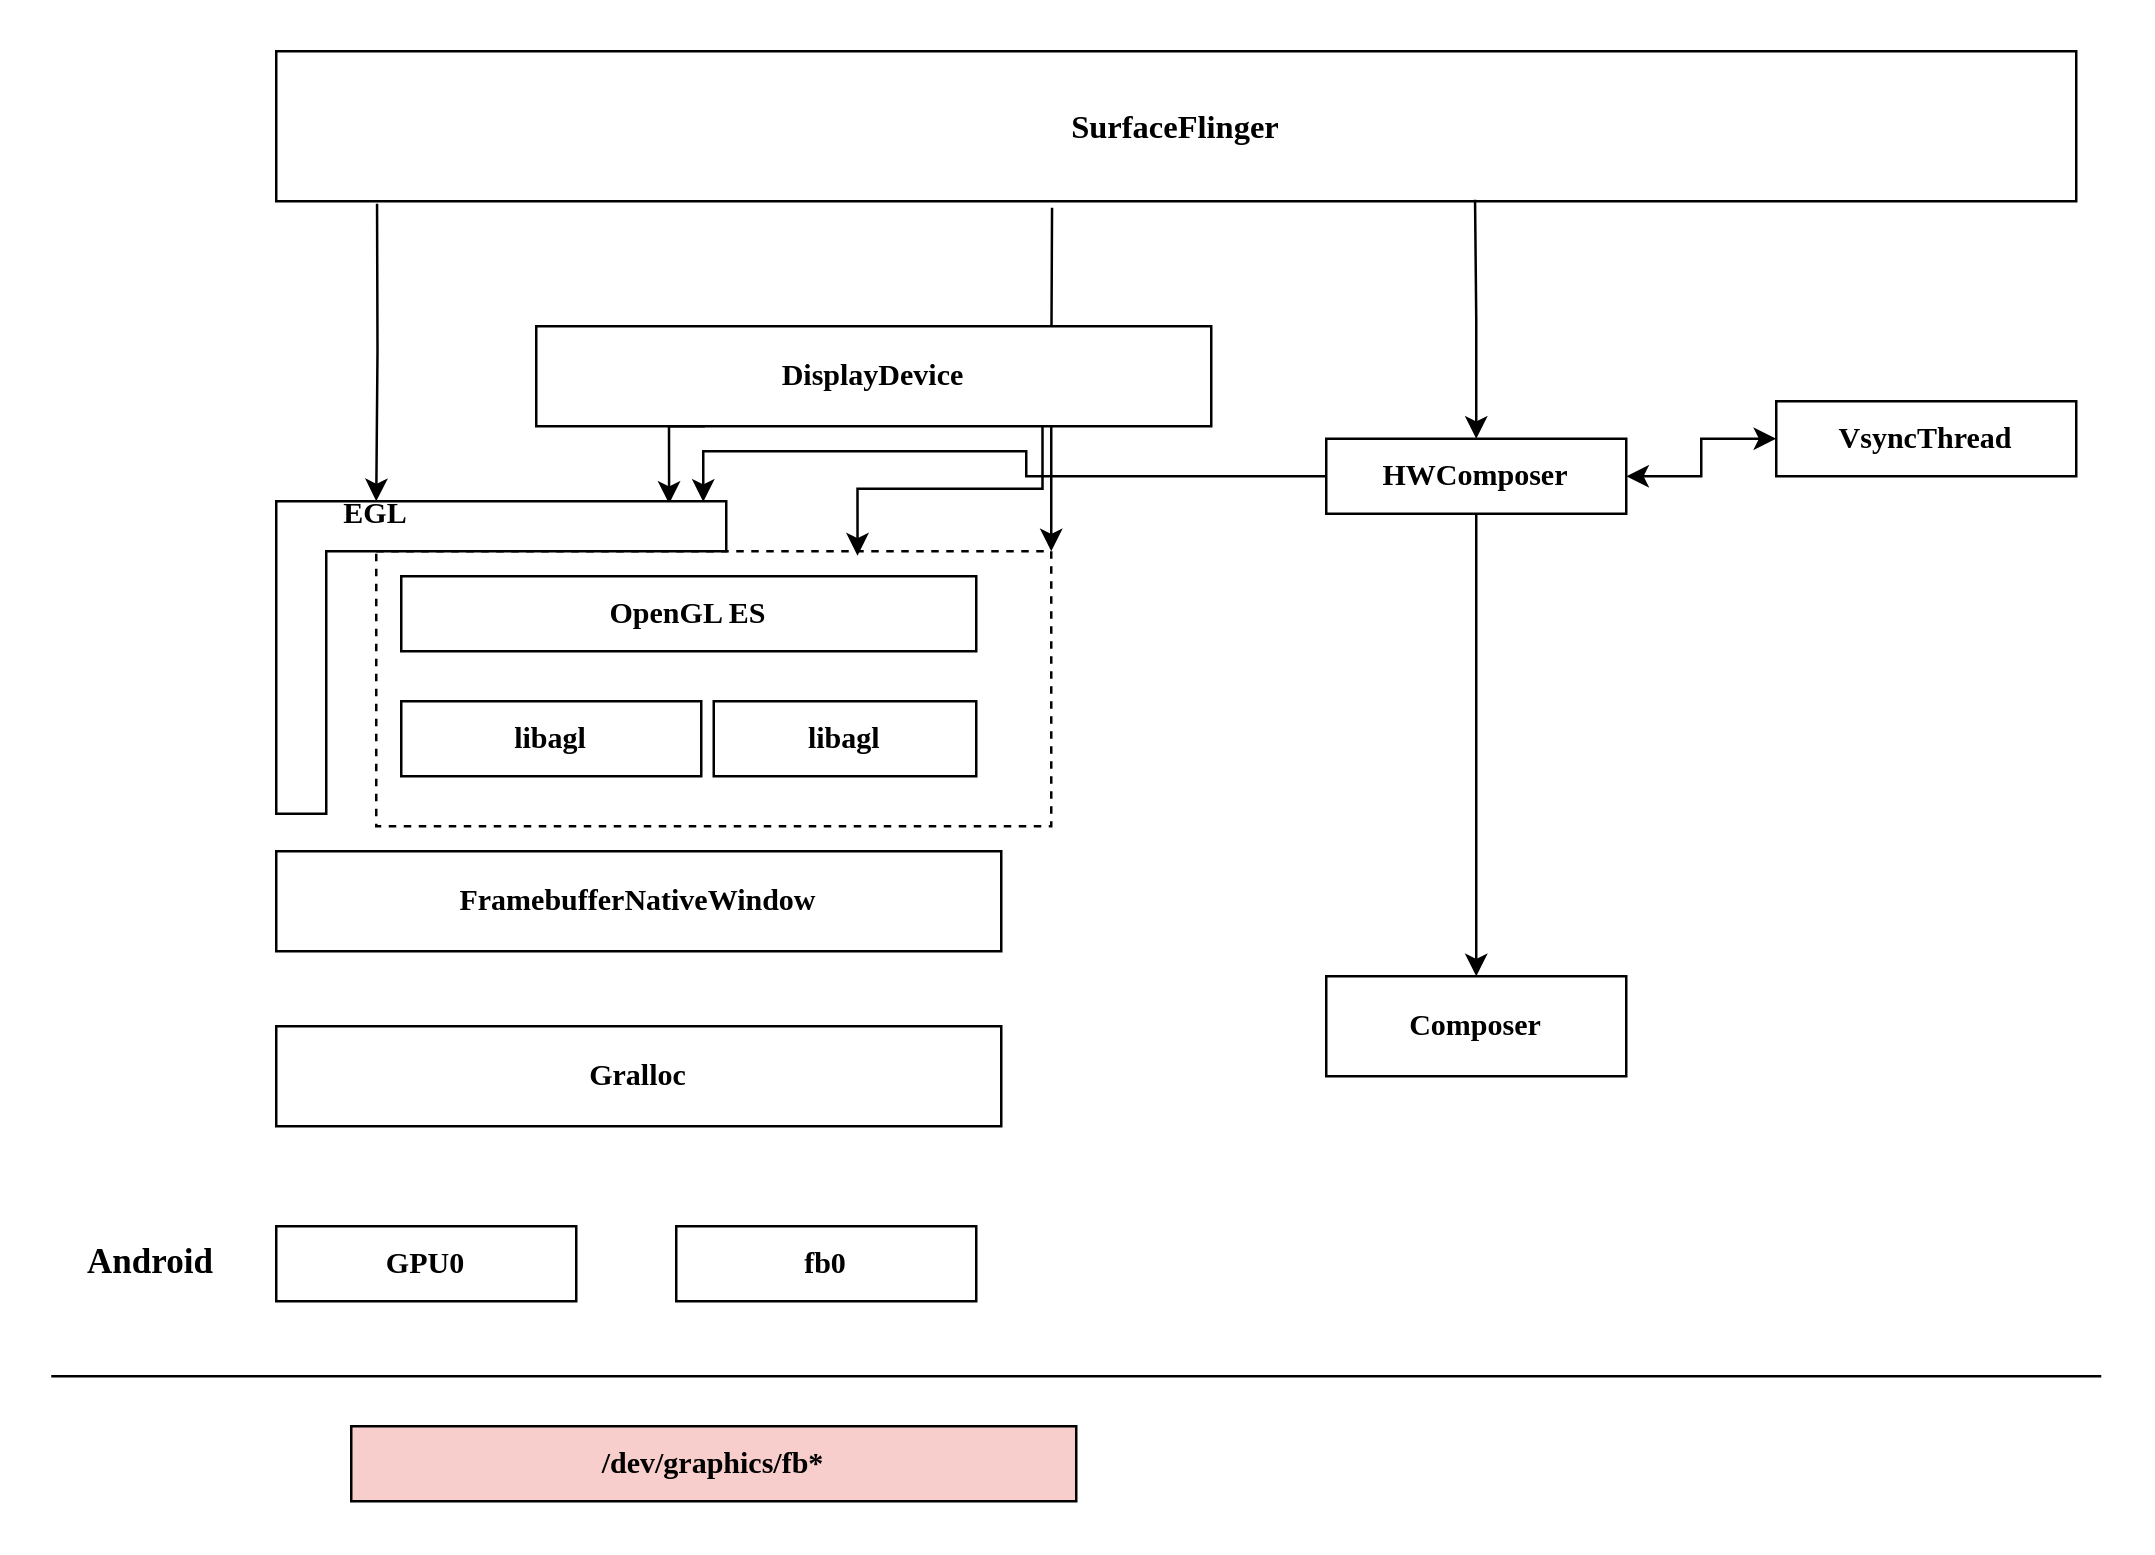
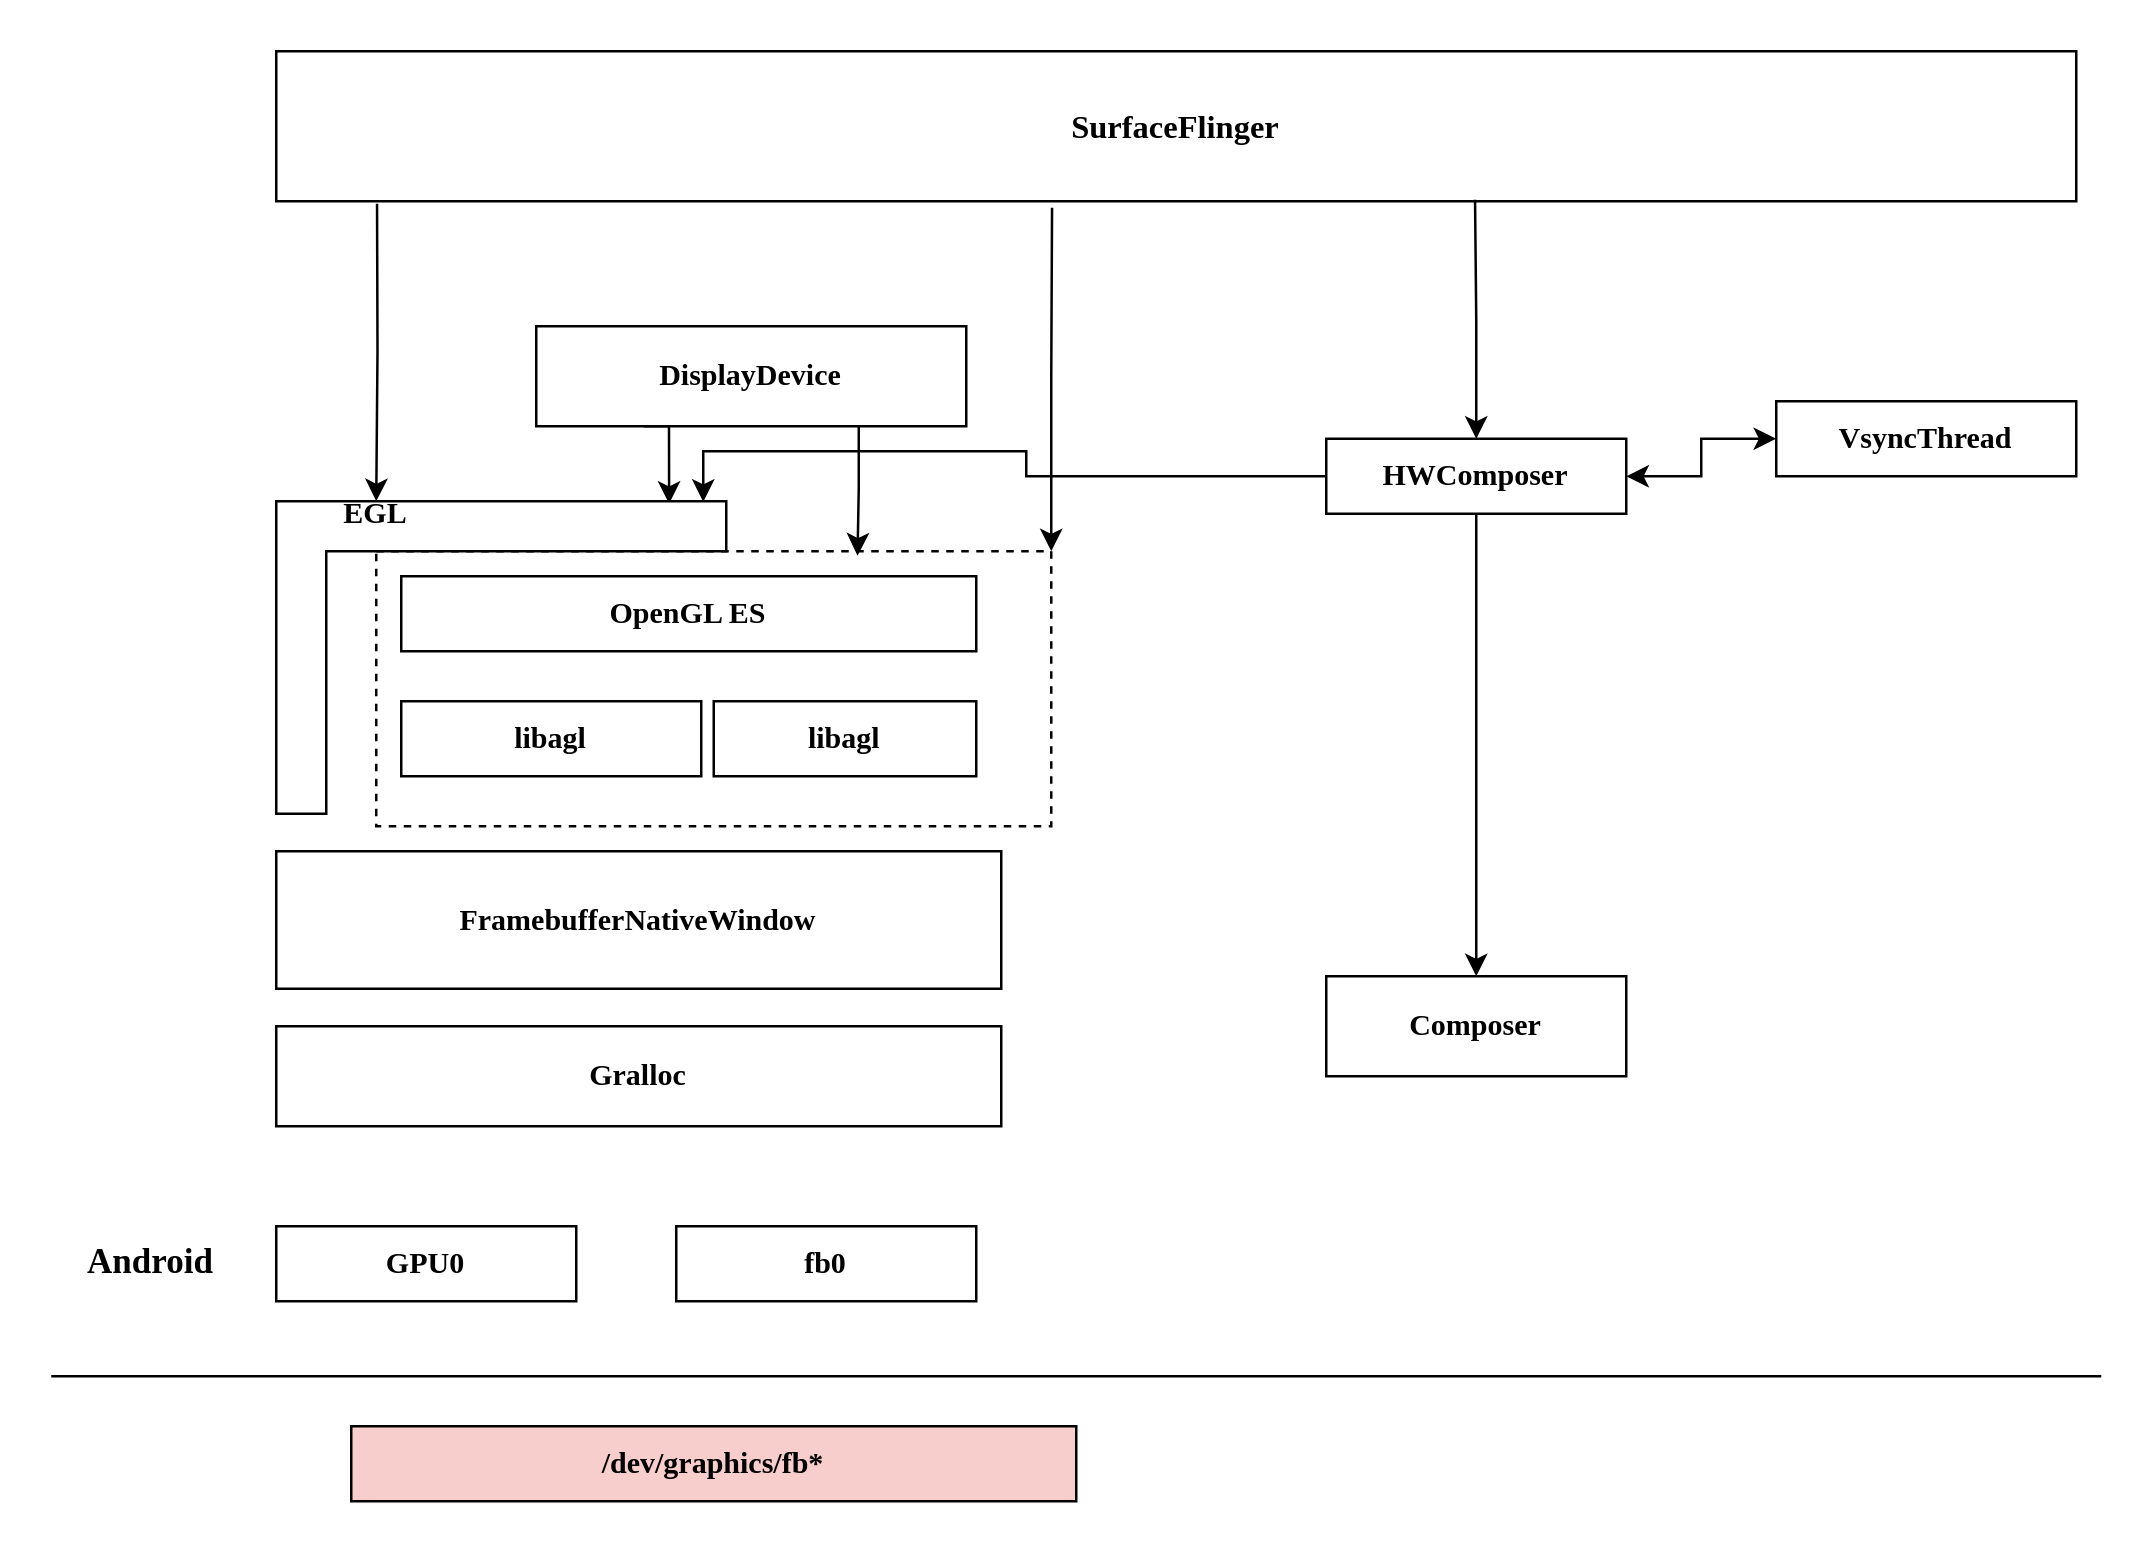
node "DisplayDevice": size 675x100 -> 430x100
node "FramebufferNativeWindow": size 725x100 -> 725x138
